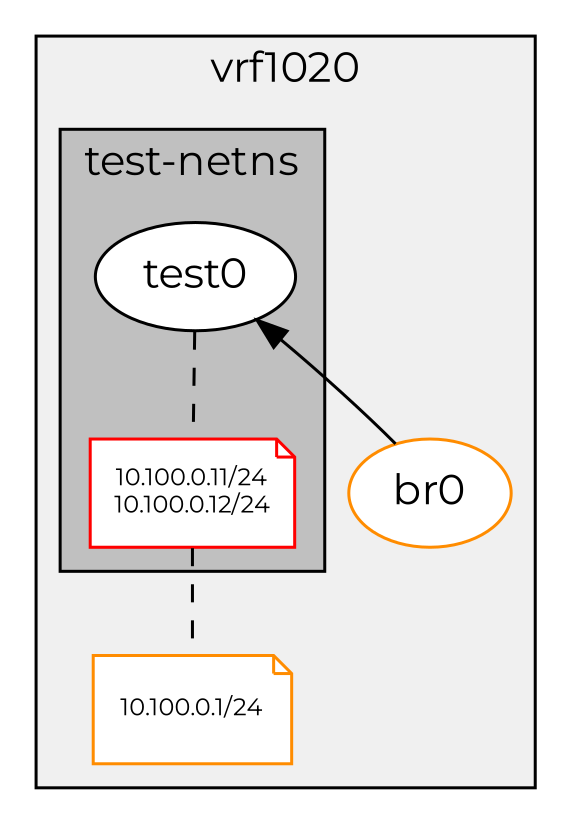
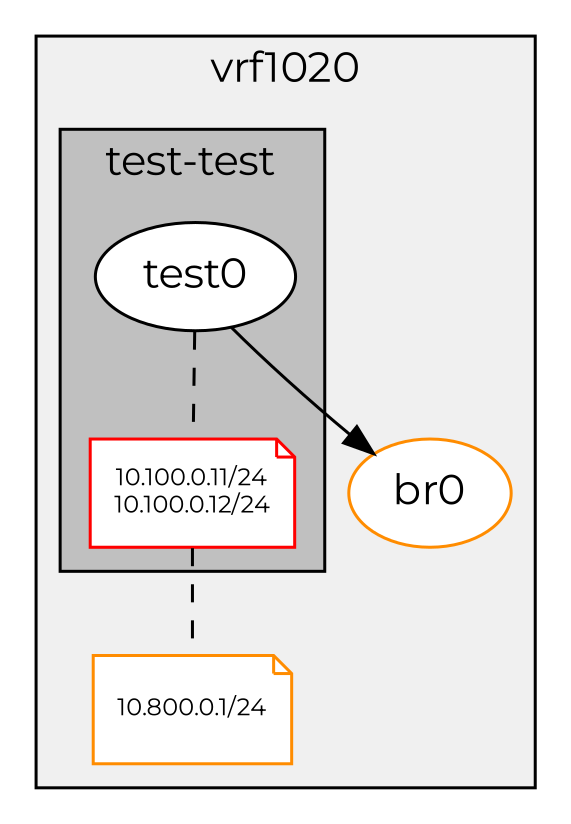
cluster "test-netns": label "test-netns" -> "test-test"
edge "br0" -> "test0": reversed
node "10.100.0.1/24": label "10.100.0.1/24" -> "10.800.0.1/24"
